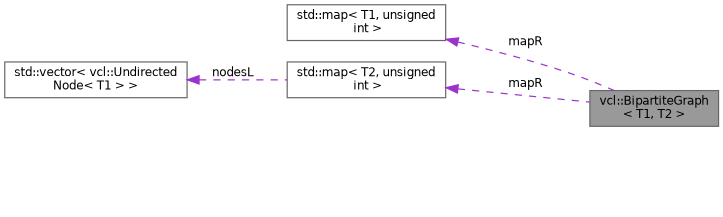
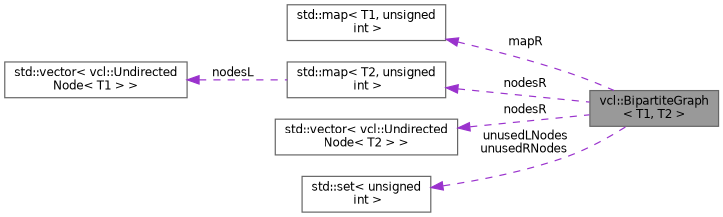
edge "vcl::BipartiteGraph < T1, T2 >" -> "std::map< T2, unsigned int >": label " mapR" -> " nodesR"
node "std::vector< vcl::Undirected Node< T2 > >": added
node "std::set< unsigned int >": added
